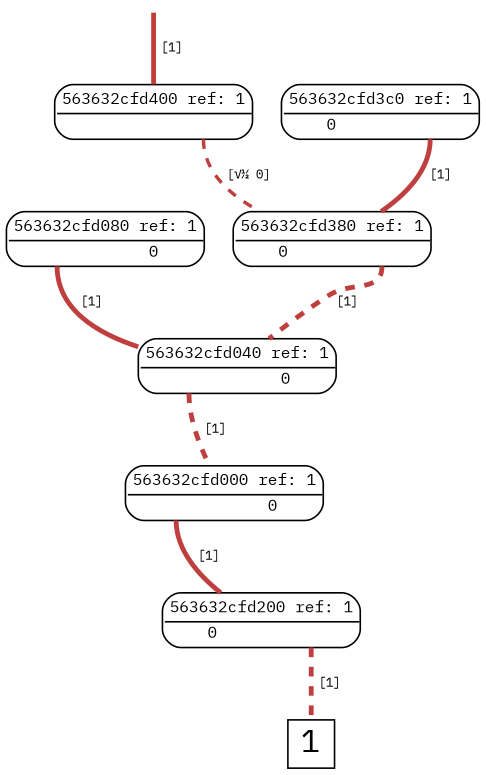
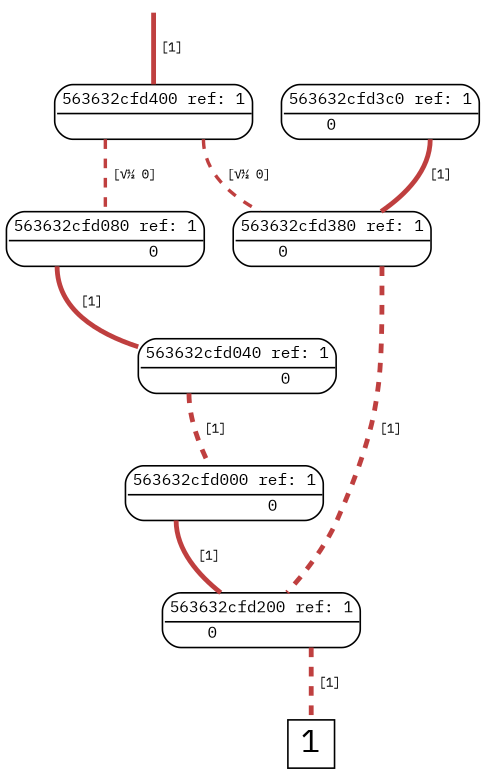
edge "563632cfd400 ref: 1" -- "563632cfd080 ref: 1": added, label "[√½ 0]"
edge "563632cfd380 ref: 1" -- "563632cfd040 ref: 1": now "563632cfd380 ref: 1" -- "563632cfd200 ref: 1"
